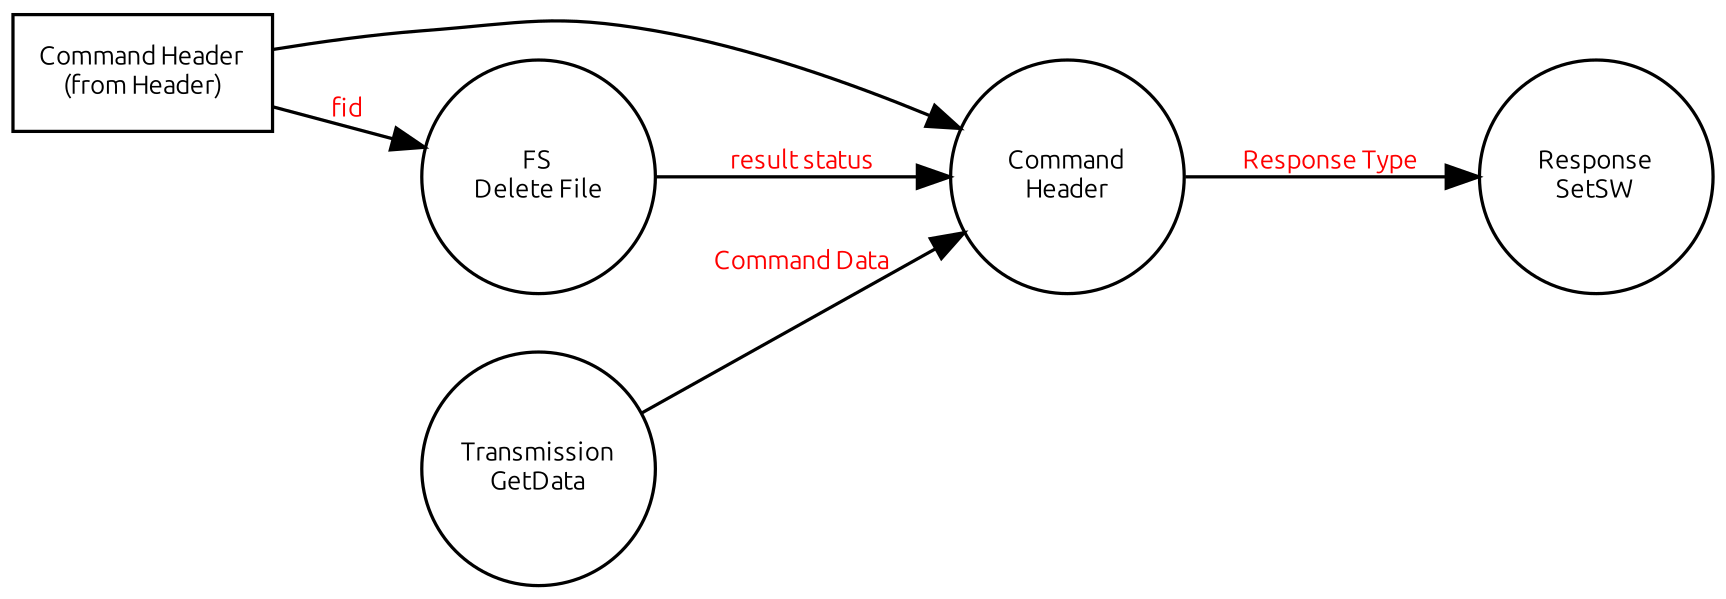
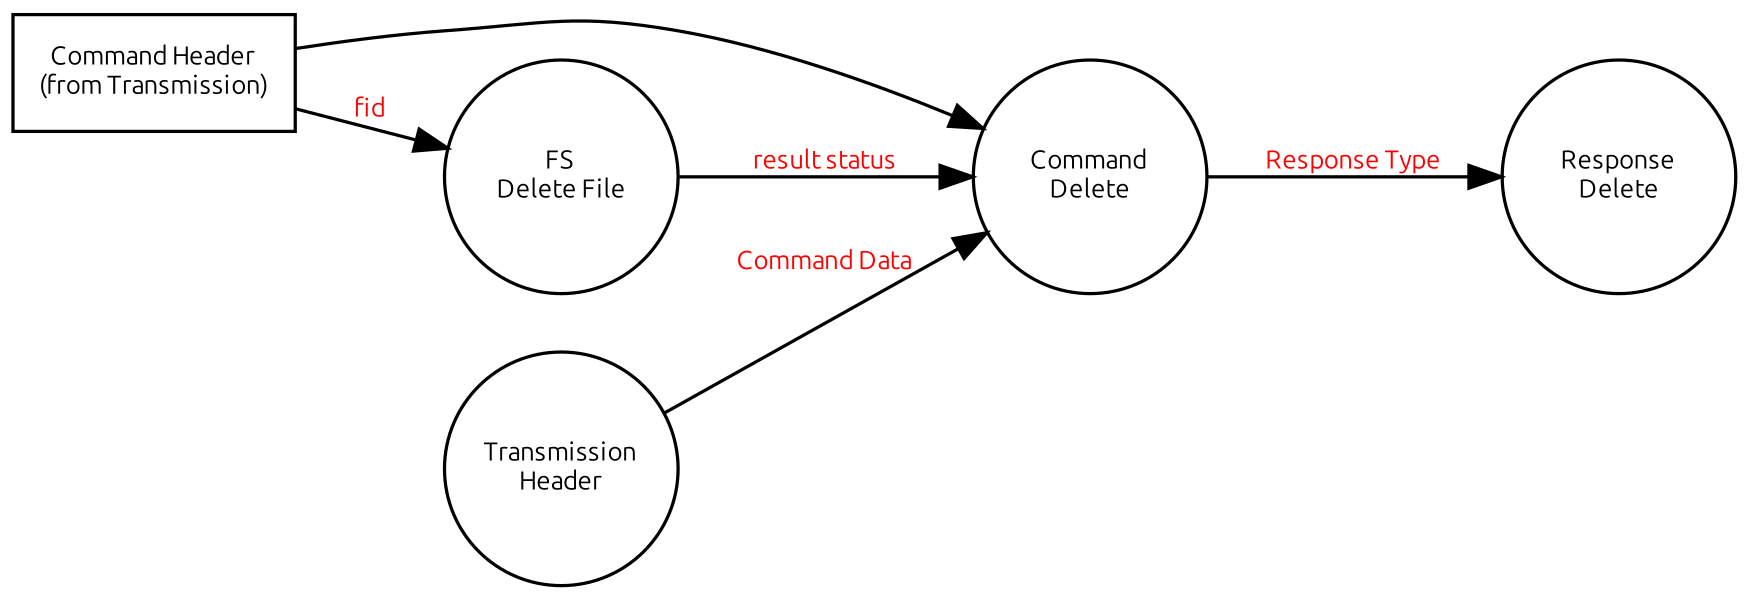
node "Command Header (from Header)": label "Command Header (from Header)" -> "Command Header (from Transmission)"
node "Command Header": label "Command Header" -> "Command Delete"
node "Response SetSW": label "Response SetSW" -> "Response Delete"
node "Transmission GetData": label "Transmission GetData" -> "Transmission Header"
